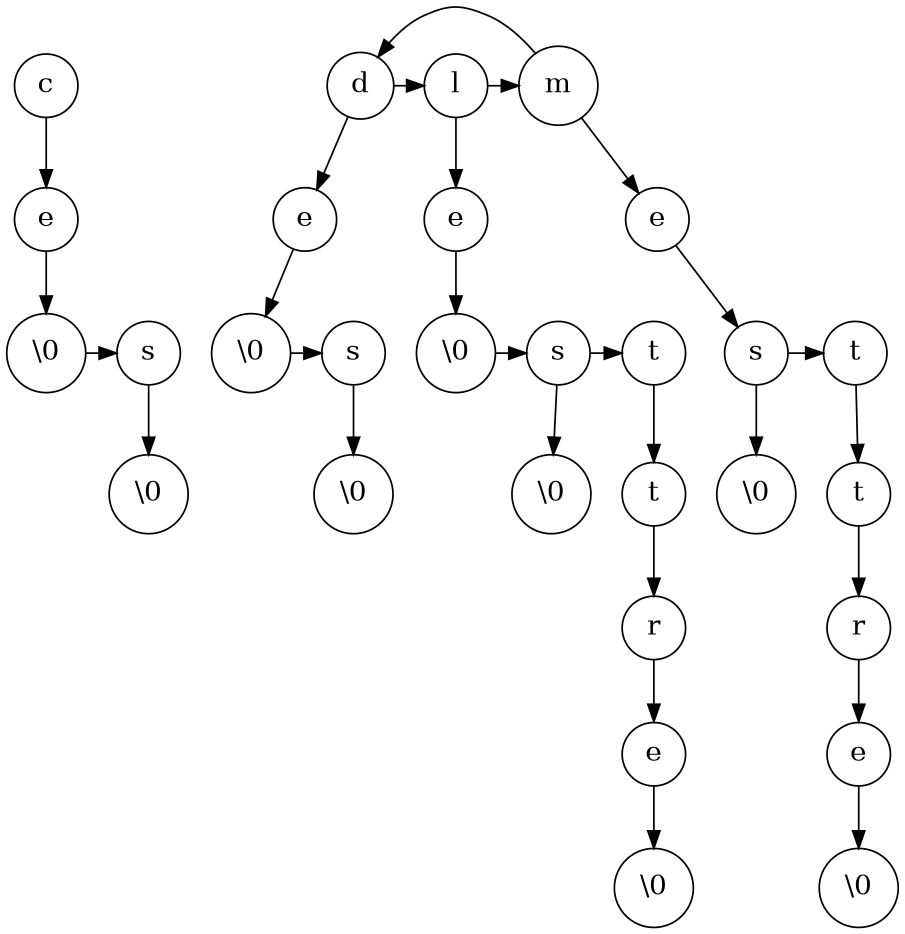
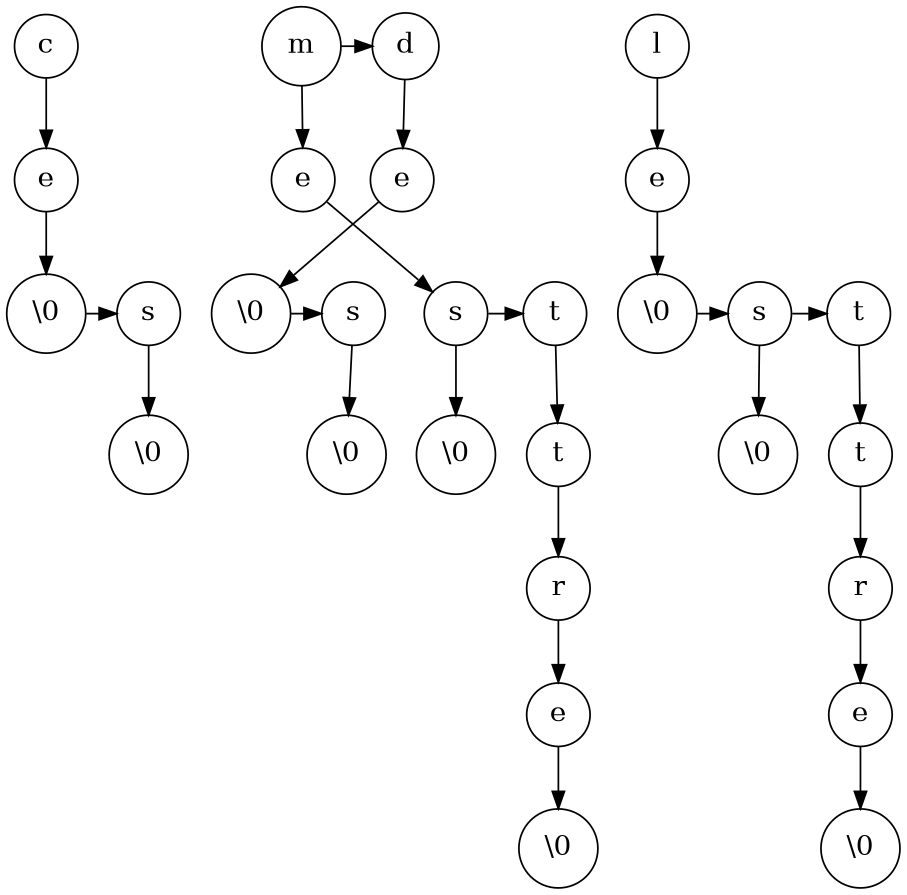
edge "d" -> "l": removed
edge "l" -> "m": removed
